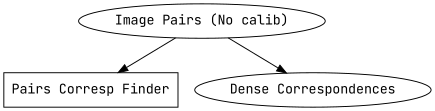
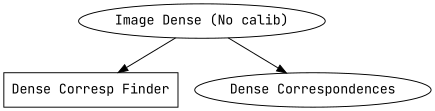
node "Image Pairs (No calib)": label "Image Pairs (No calib)" -> "Image Dense (No calib)"
node "Pairs Corresp Finder": label "Pairs Corresp Finder" -> "Dense Corresp Finder"
